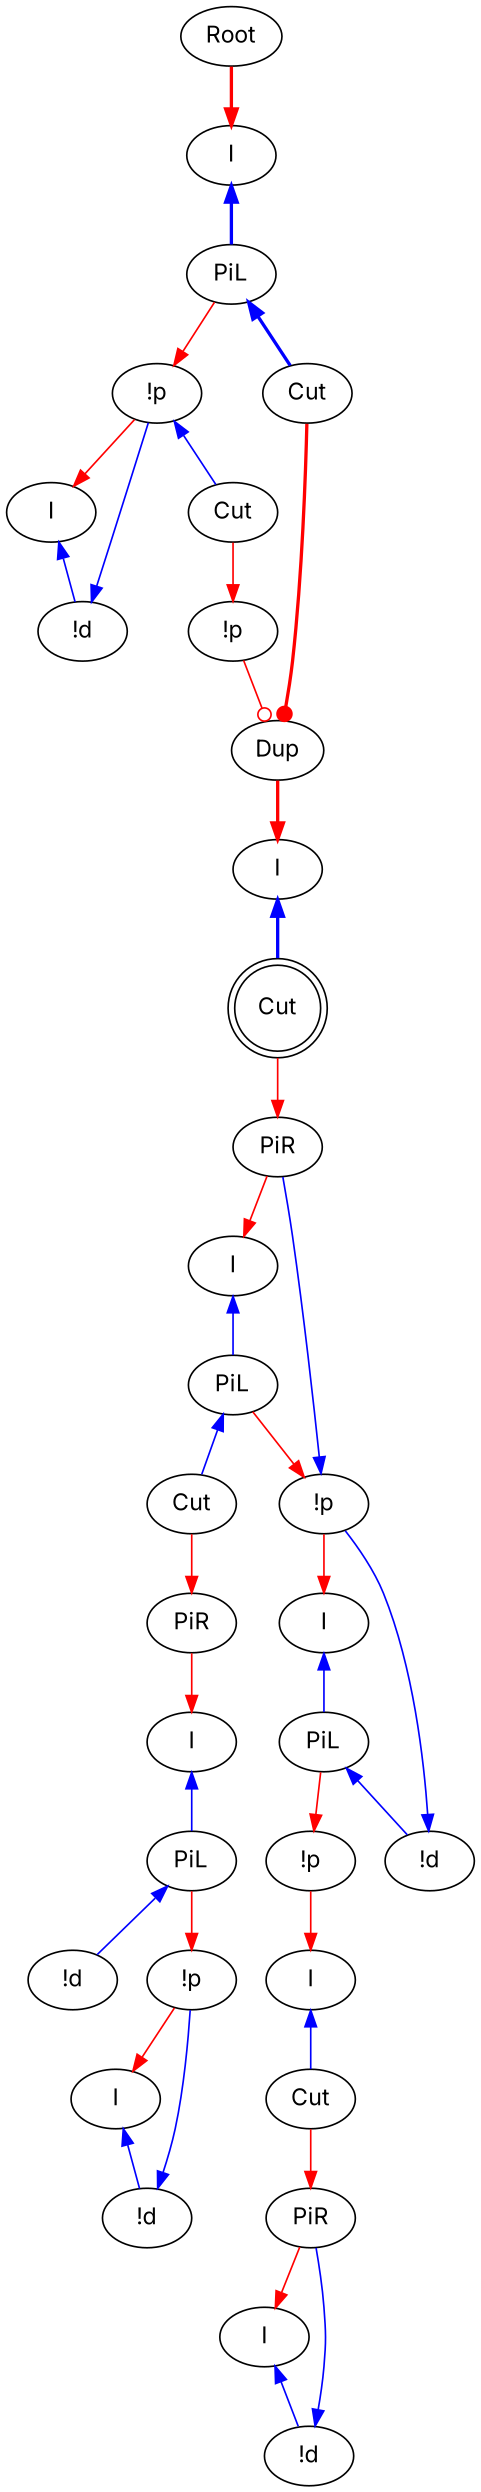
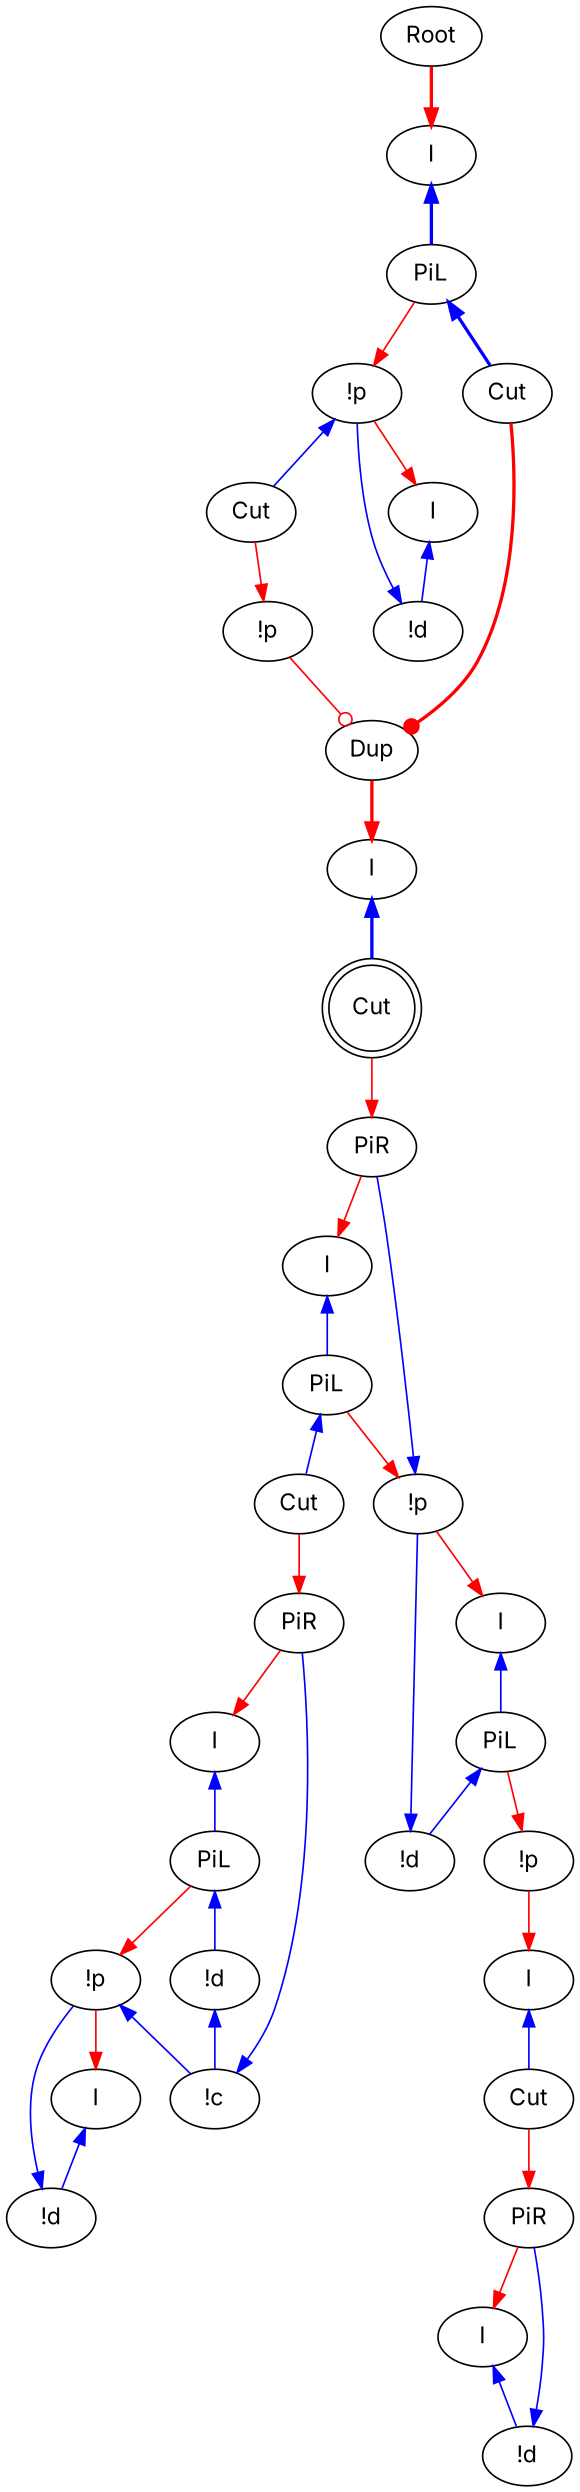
node "!c": added
